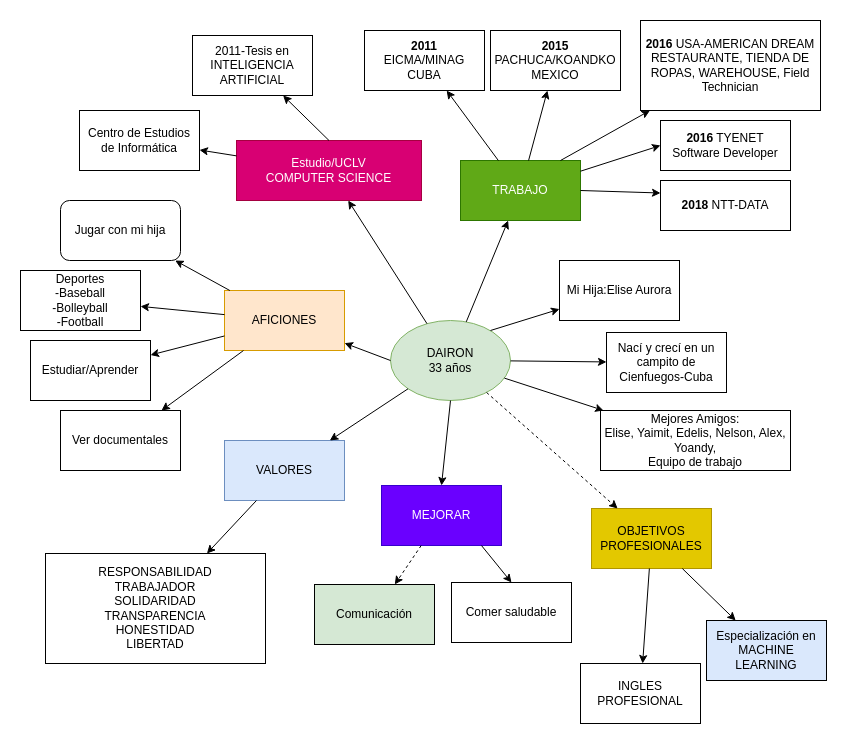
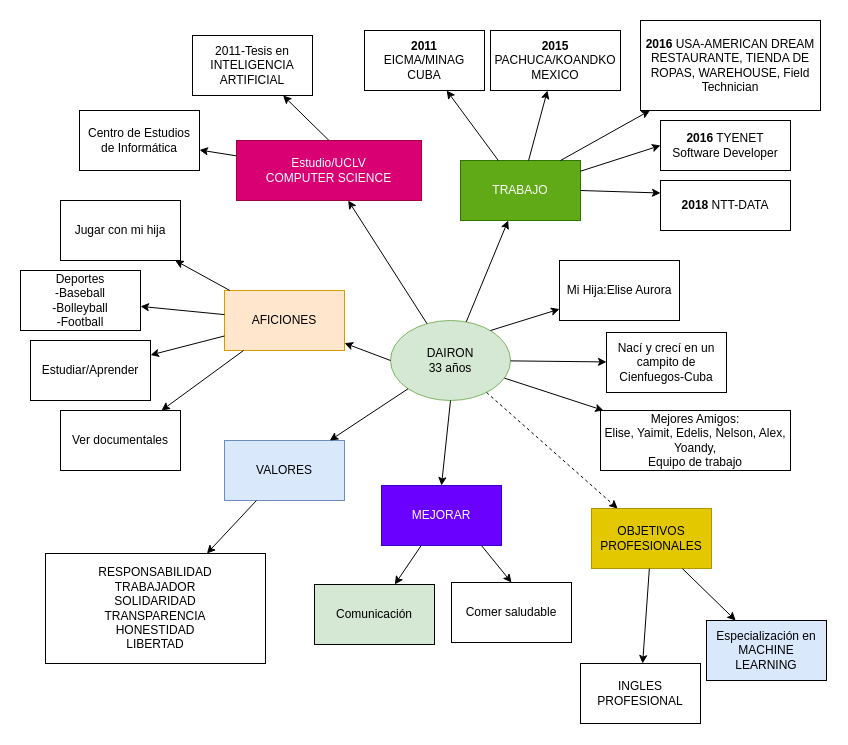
node "Jugar con mi hija": shape rounded rectangle -> rectangle
edge "MEJORAR" -> "Comunicación": style dashed -> solid
